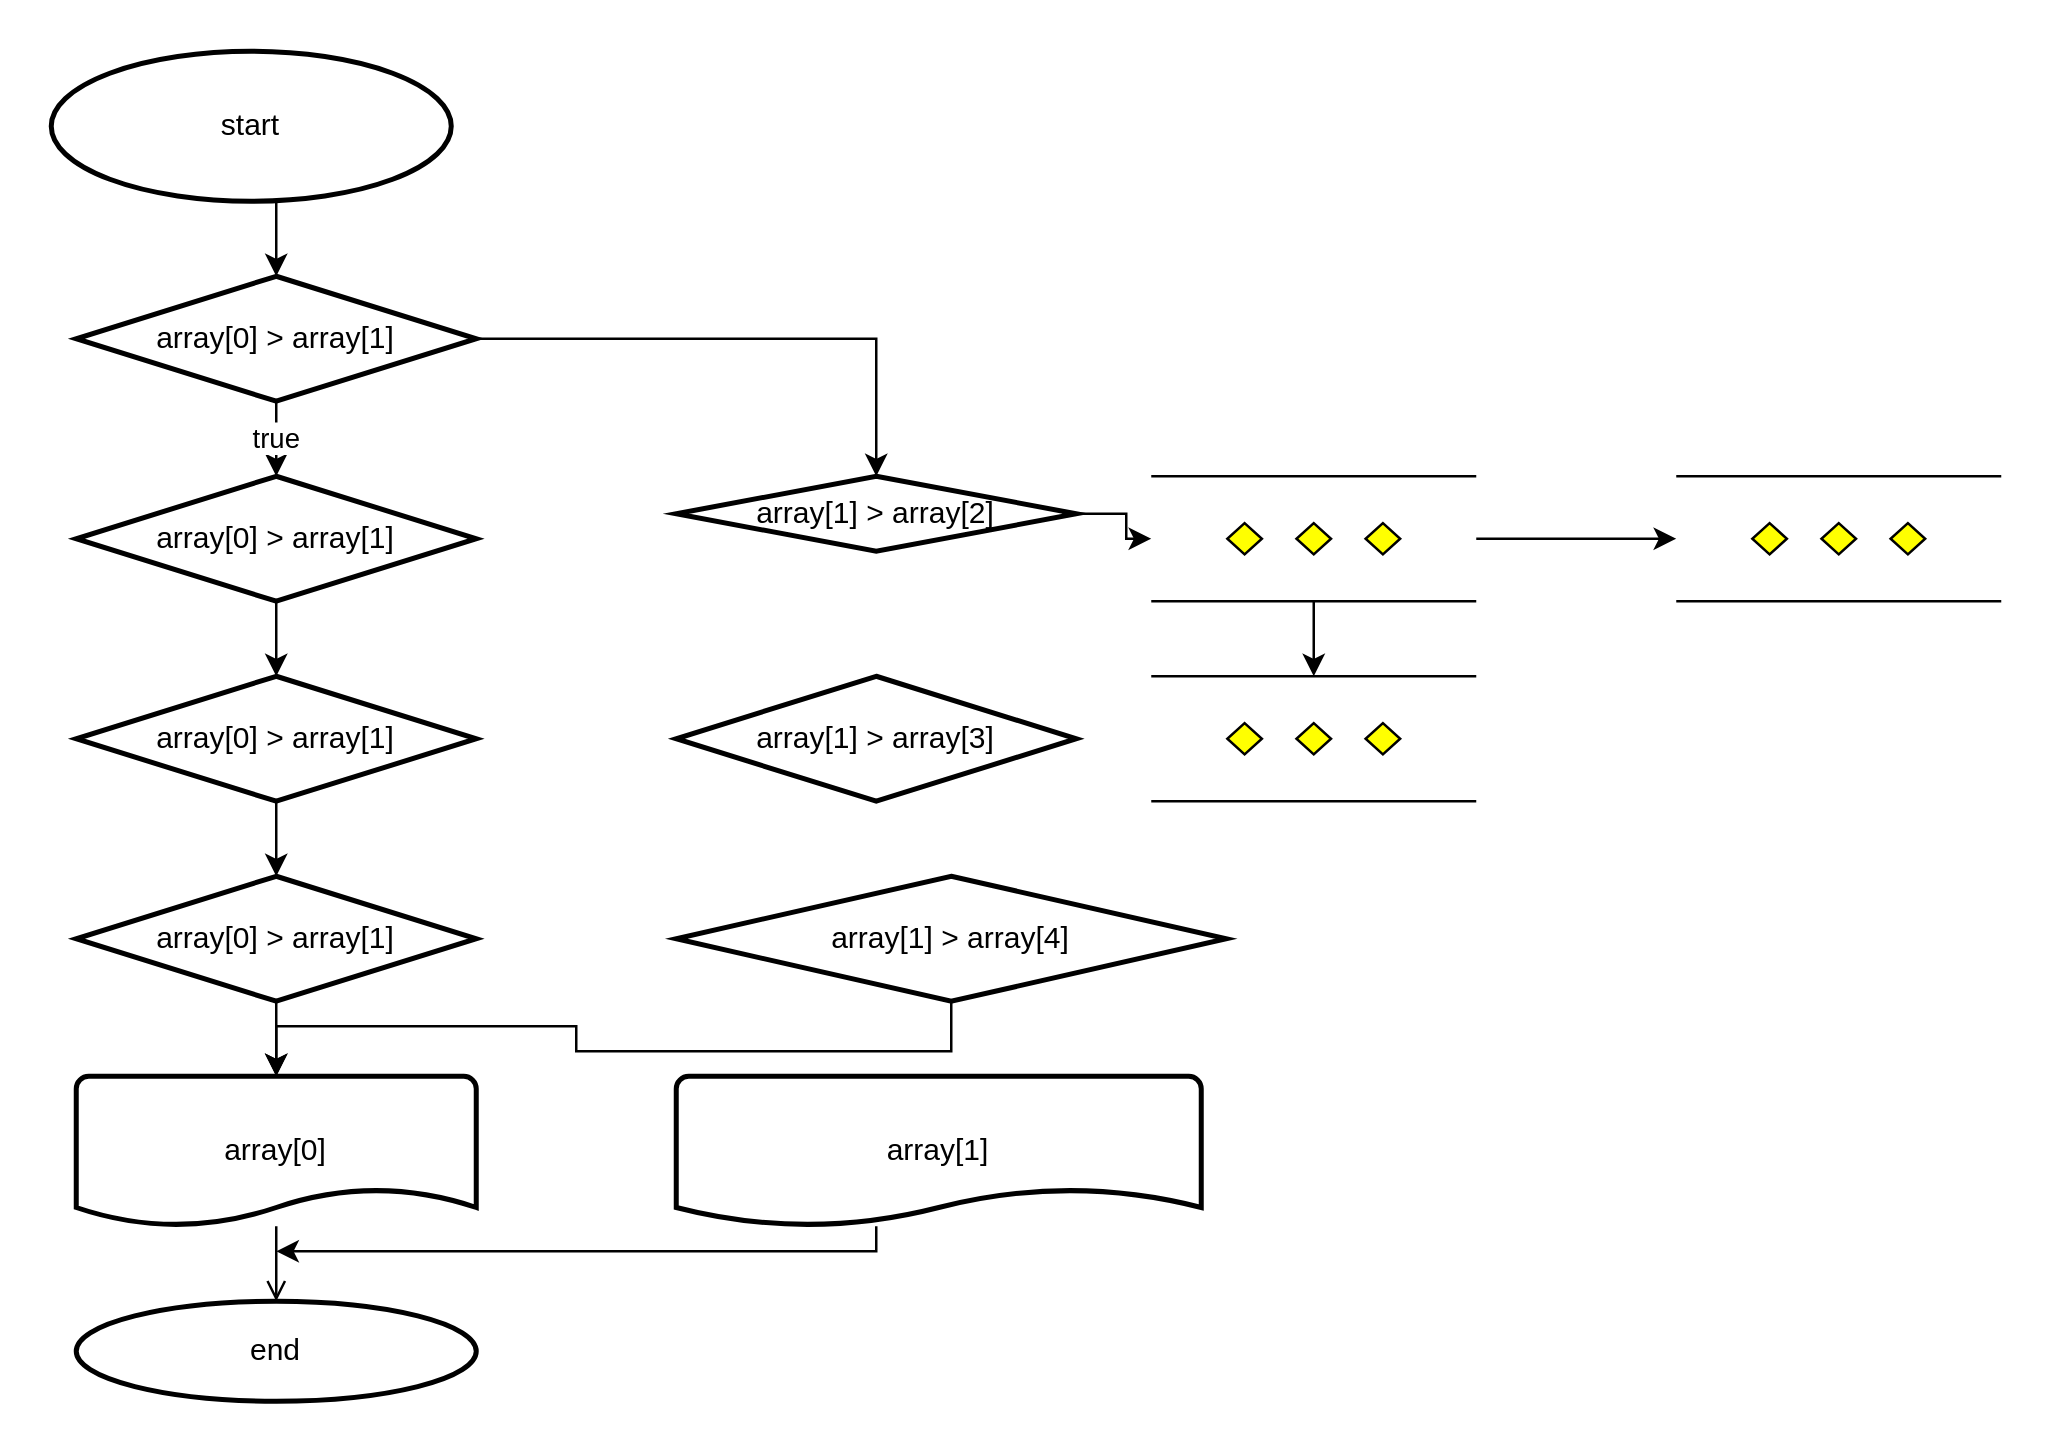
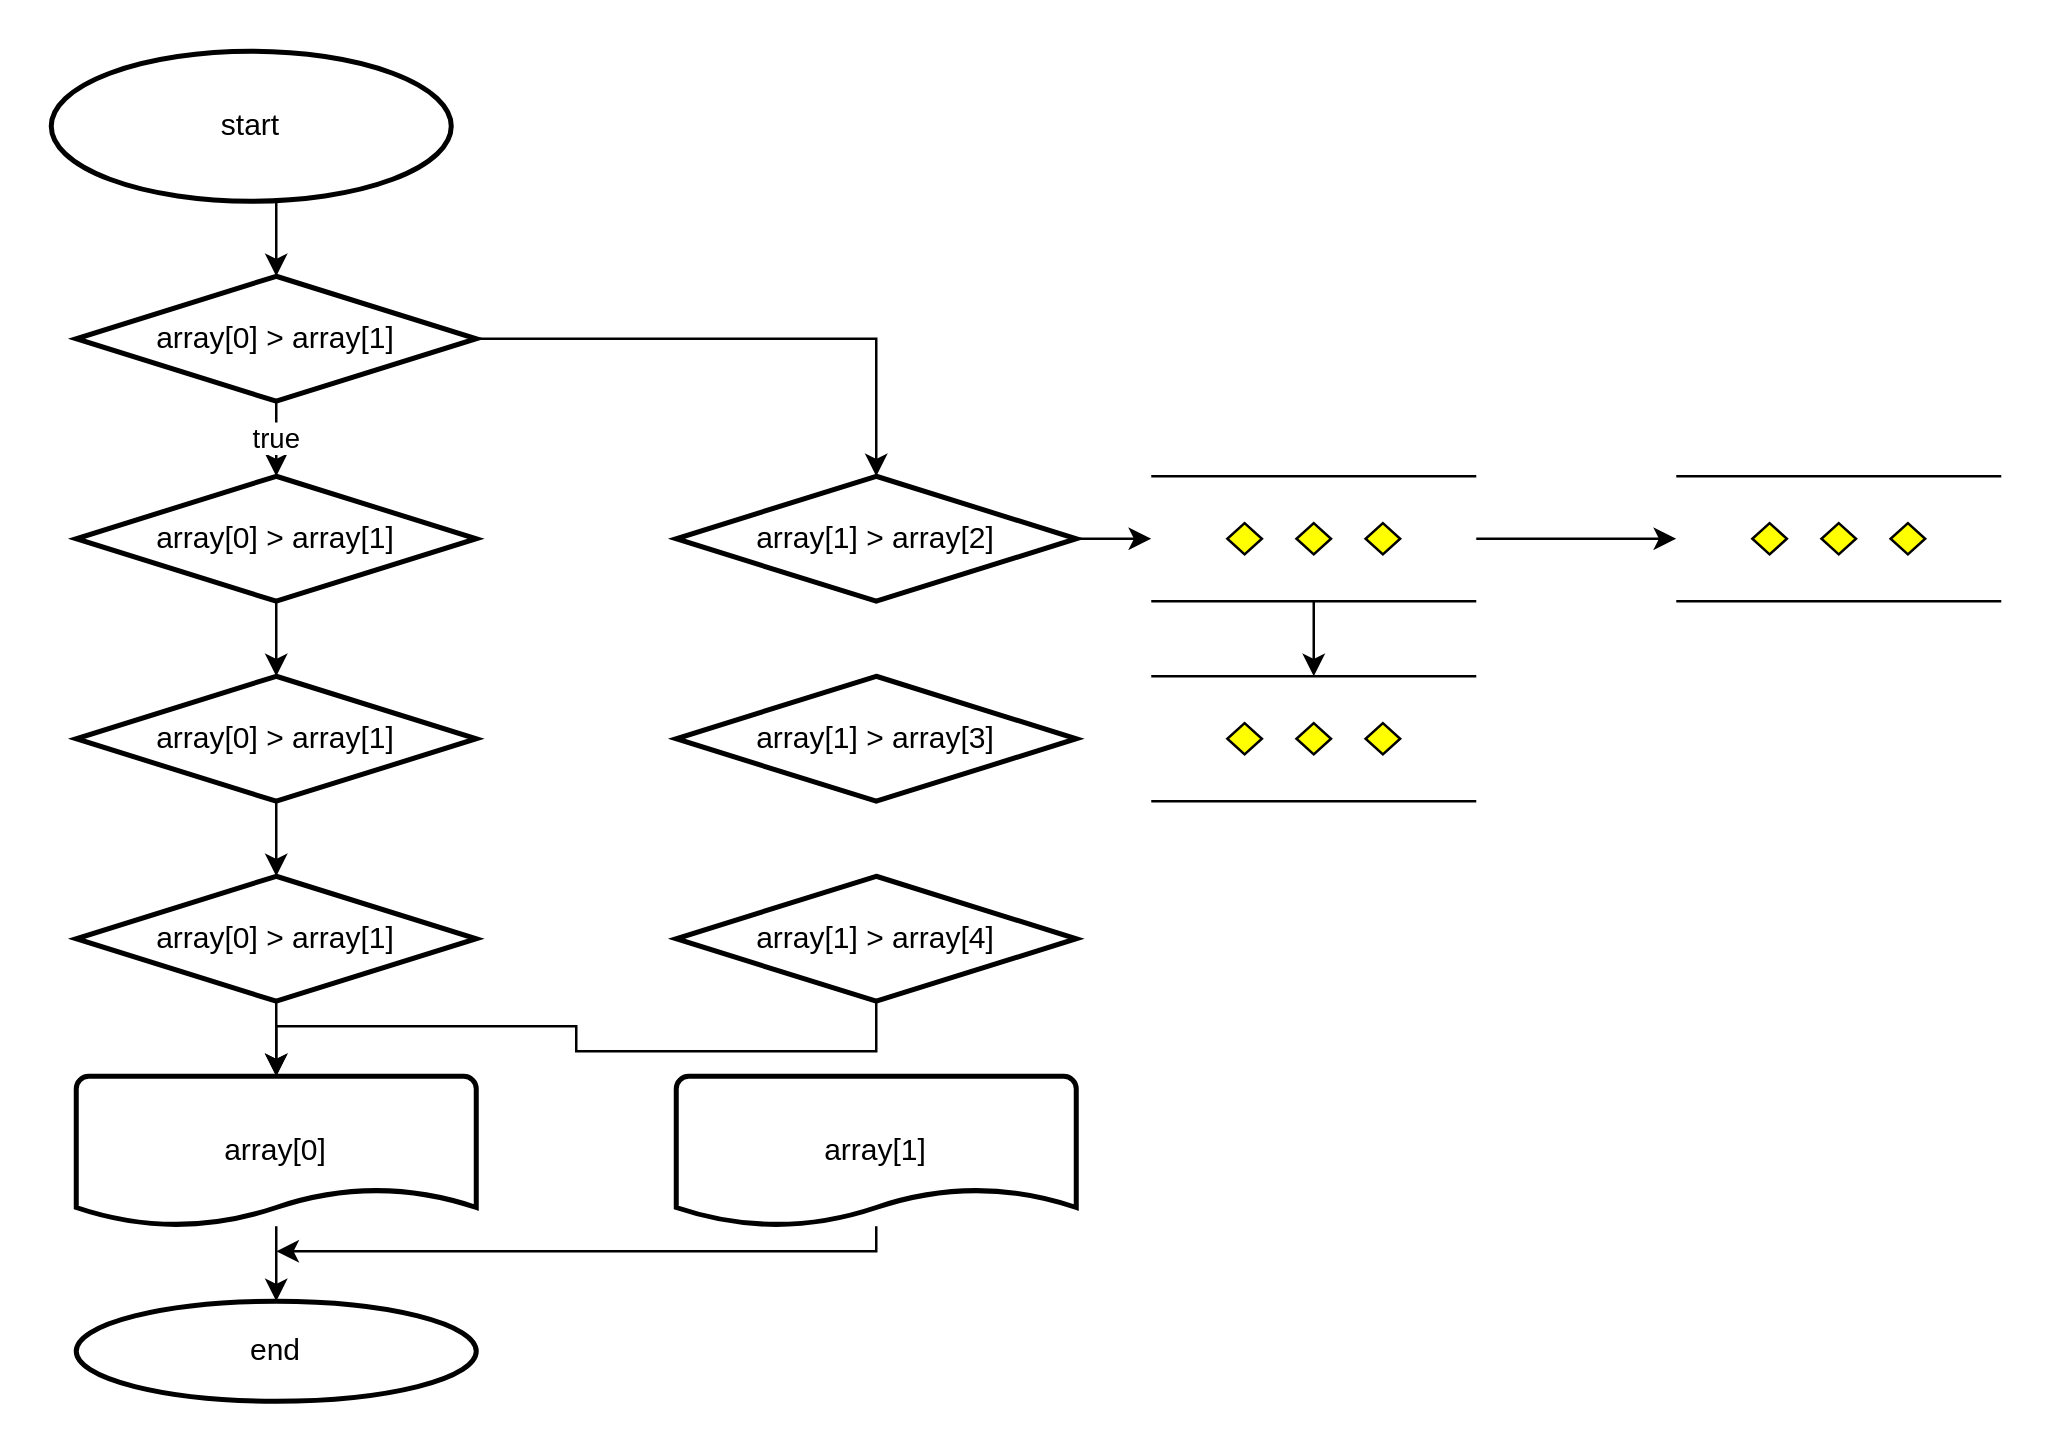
node "array[1] > array[2]": size 400x75 -> 400x125
node "array[1] > array[4]": size 550x125 -> 400x125
node "array[1]": size 525x150 -> 400x150
edge "array[0]" -> "end": arrowhead open -> classic
